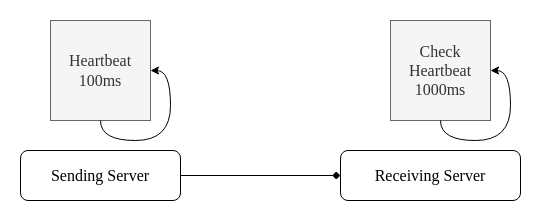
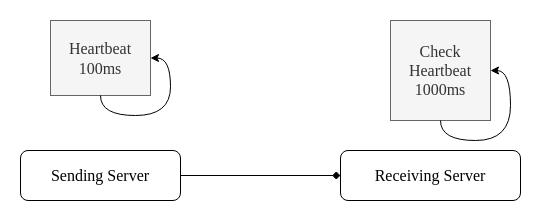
node "Heartbeat 100ms": size 100x100 -> 100x75
